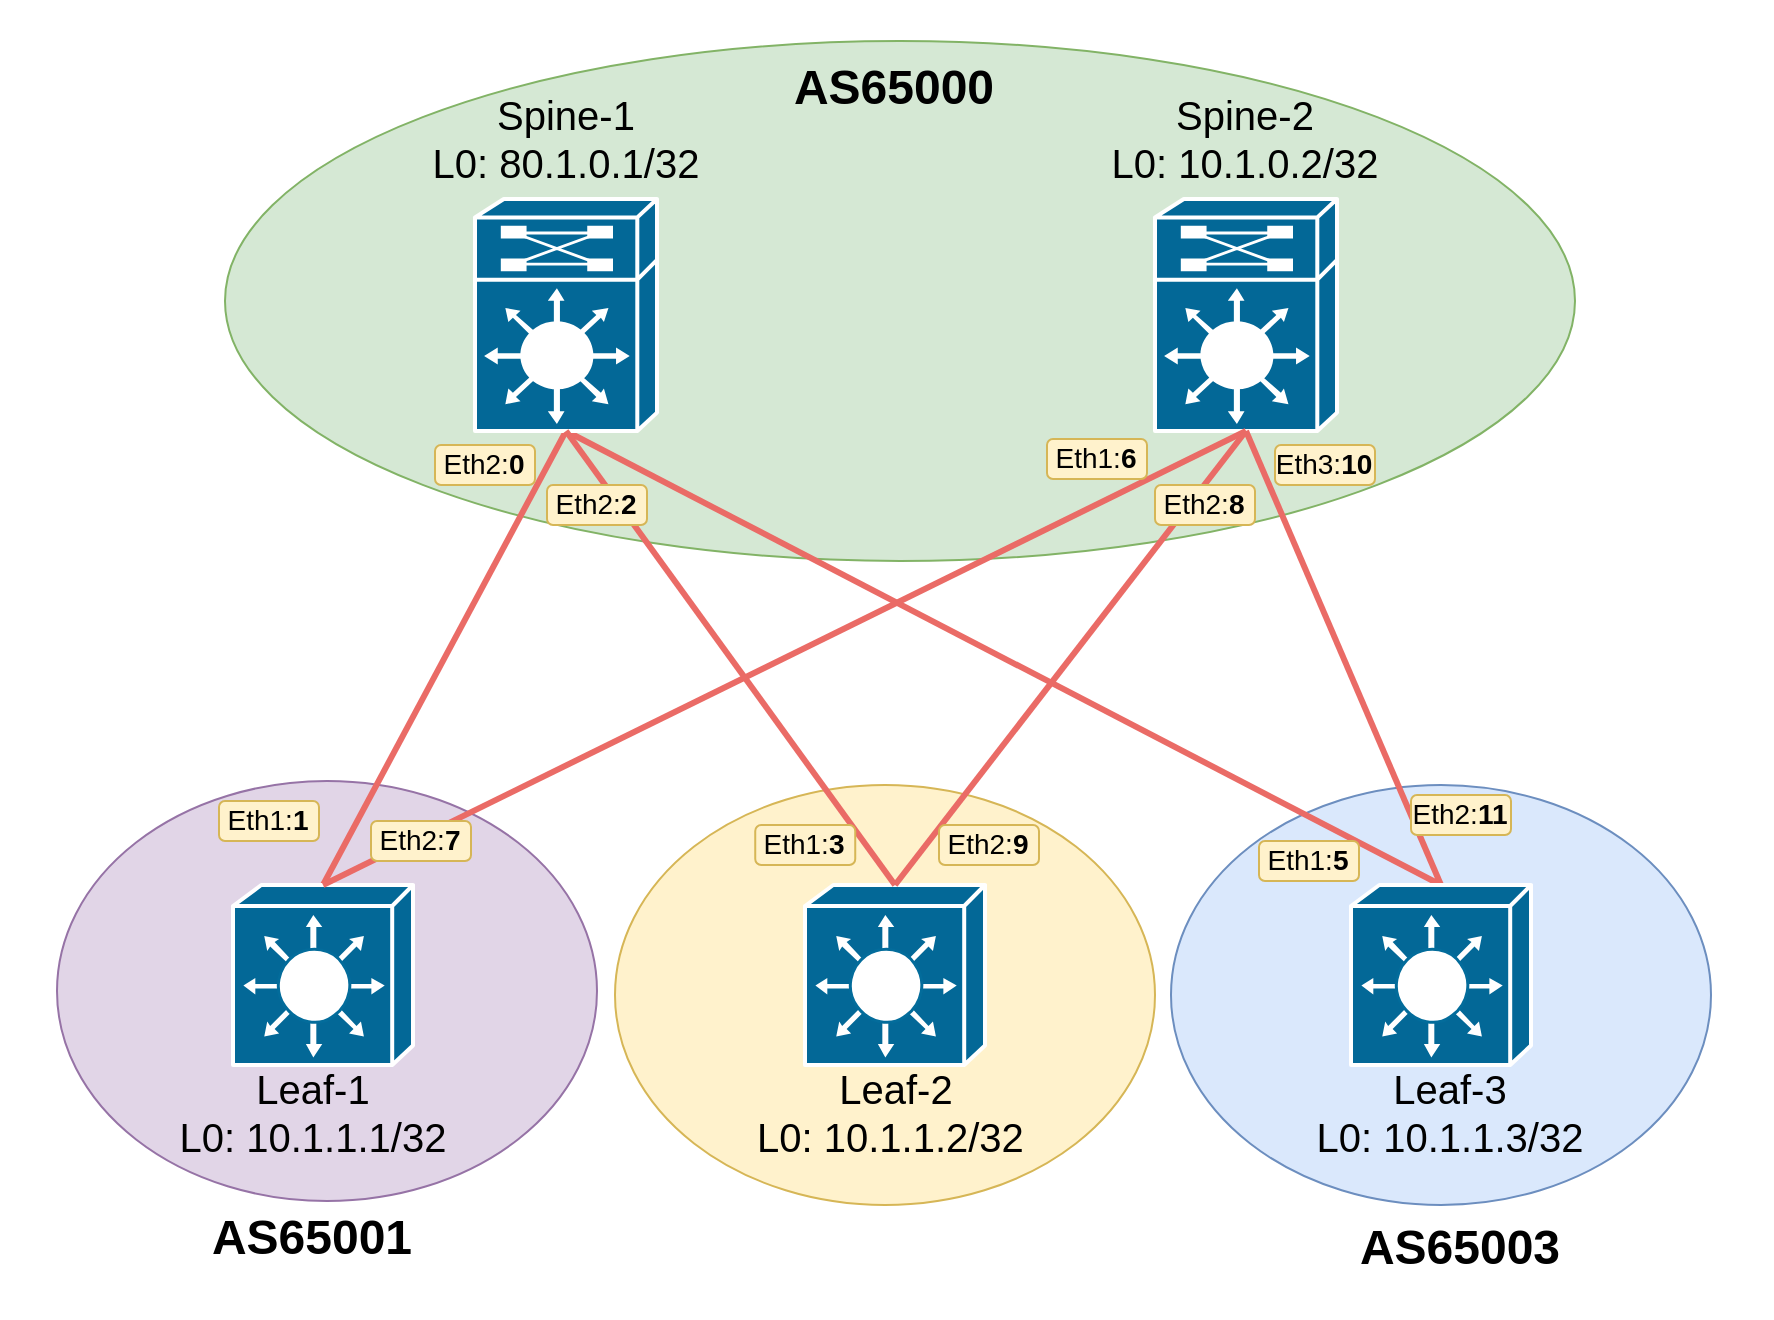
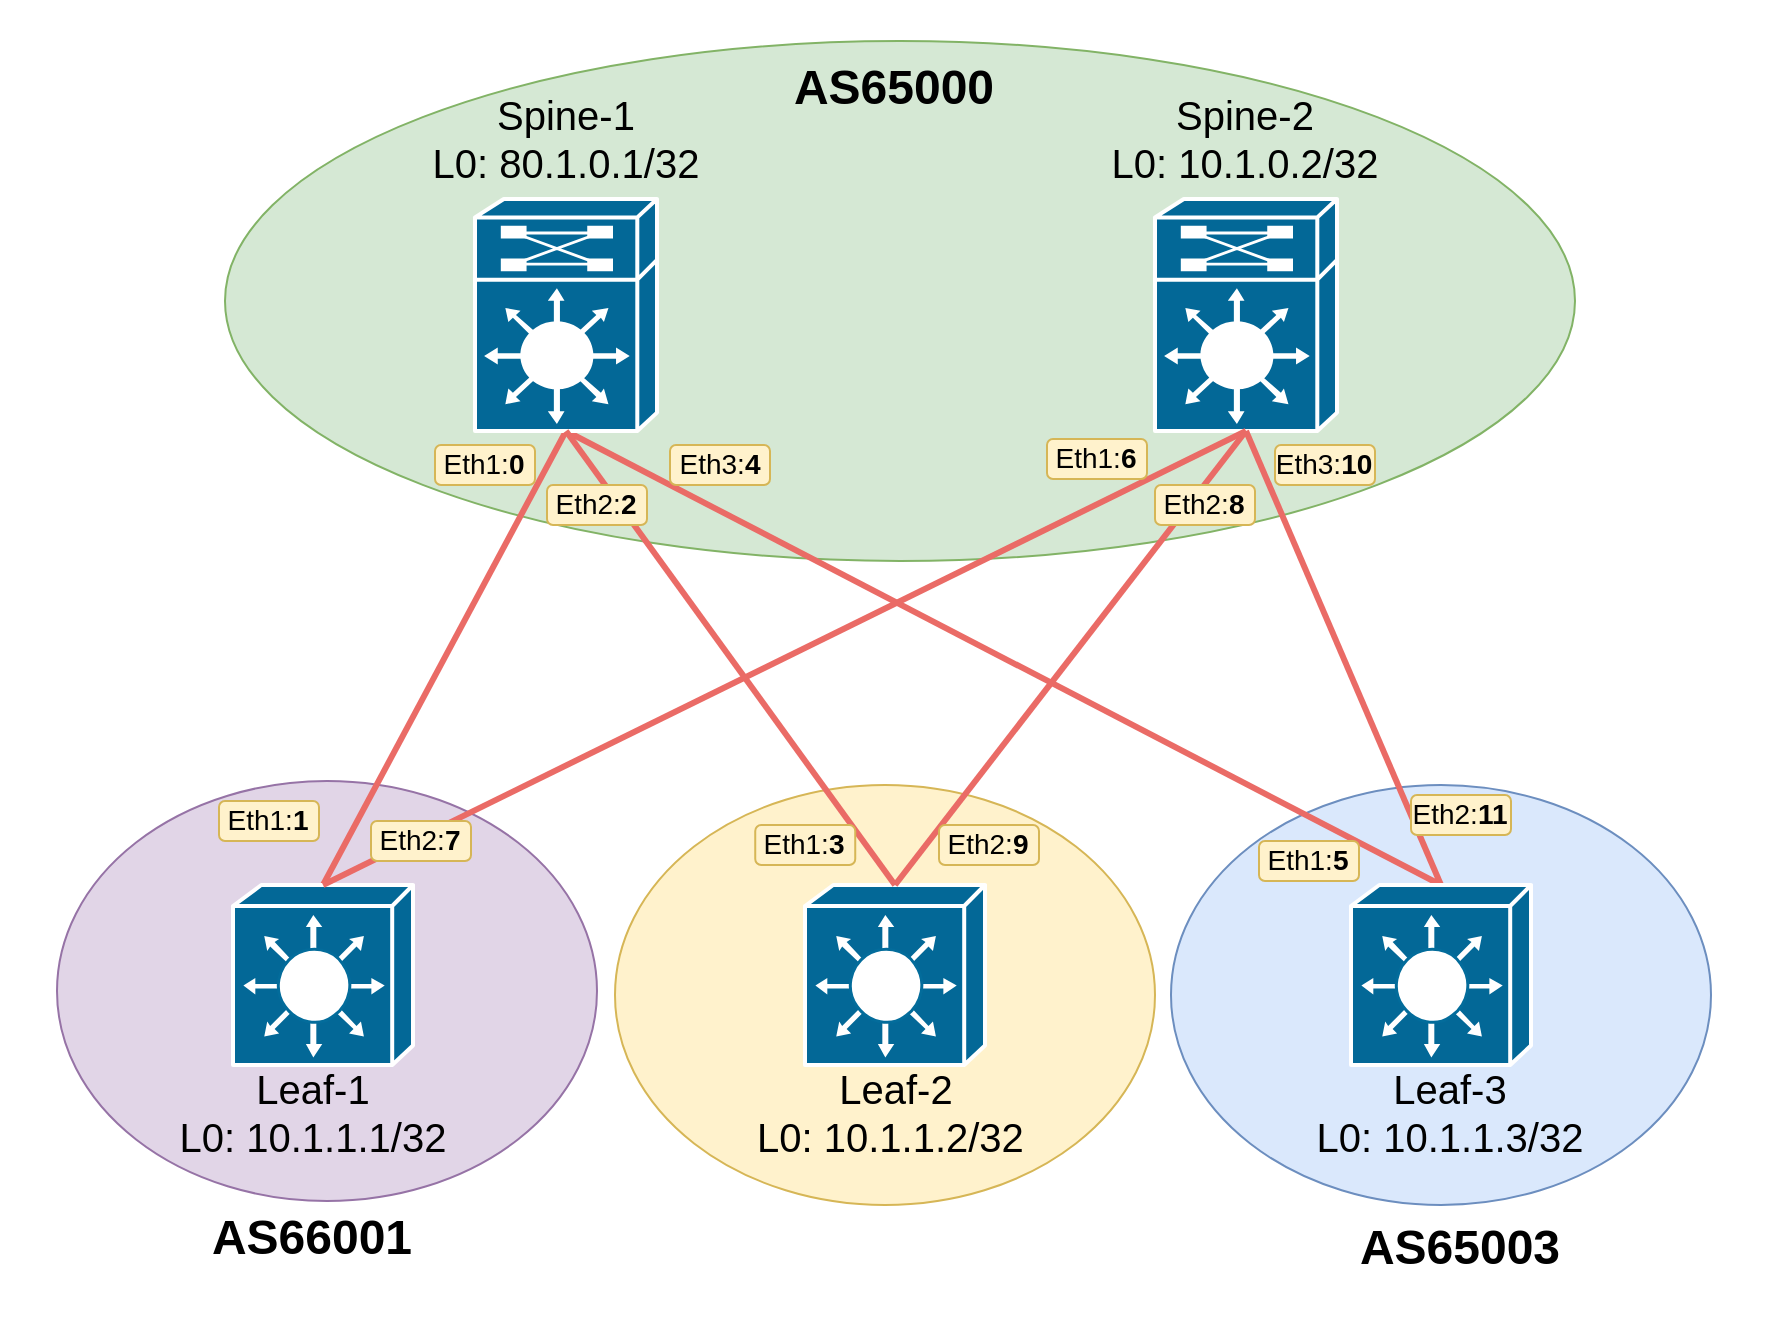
node "Eth2:0": label "Eth2:0" -> "Eth1:0"
node "Eth3:4": added
node "AS65001": label "AS65001" -> "AS66001"
